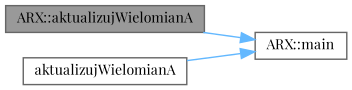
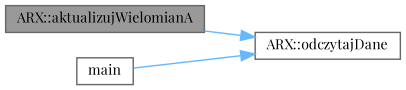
node "ARX::main": label "ARX::main" -> "ARX::odczytajDane"
node "aktualizujWielomianA": label "aktualizujWielomianA" -> "main"
